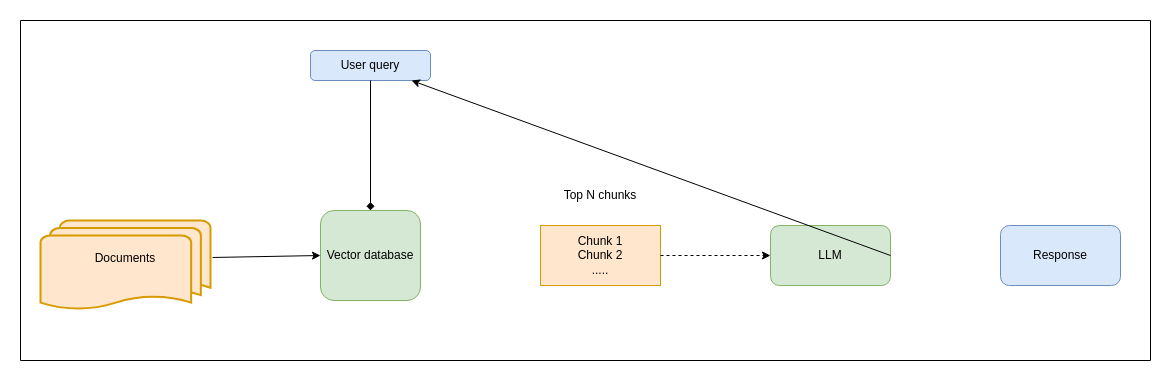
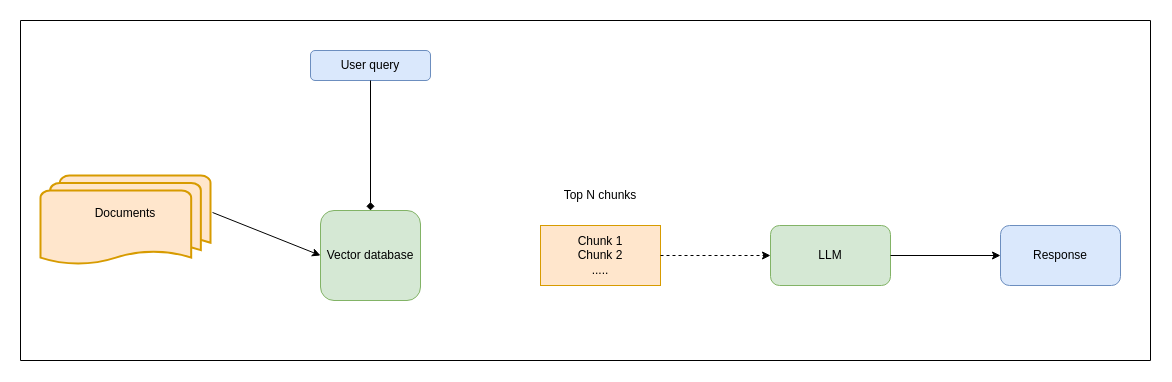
edge "LLM" -> "User query": now "LLM" -> "Response"
node "Documents": moved (126, 266) -> (126, 221)
